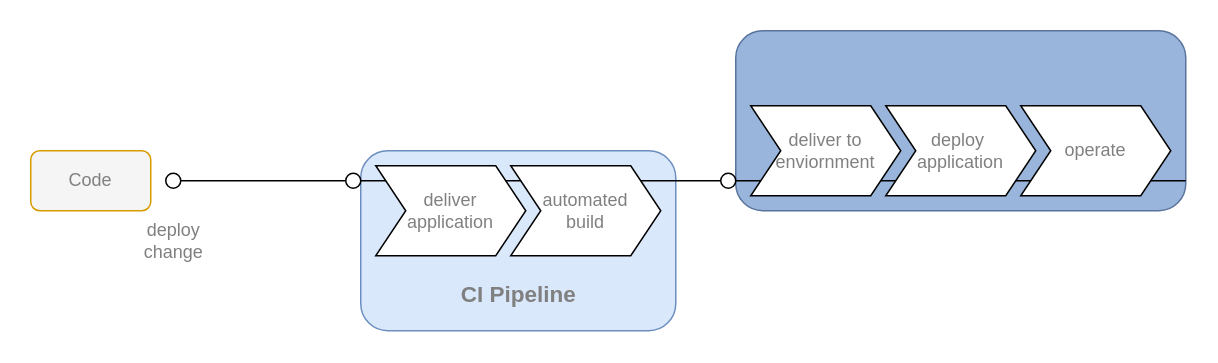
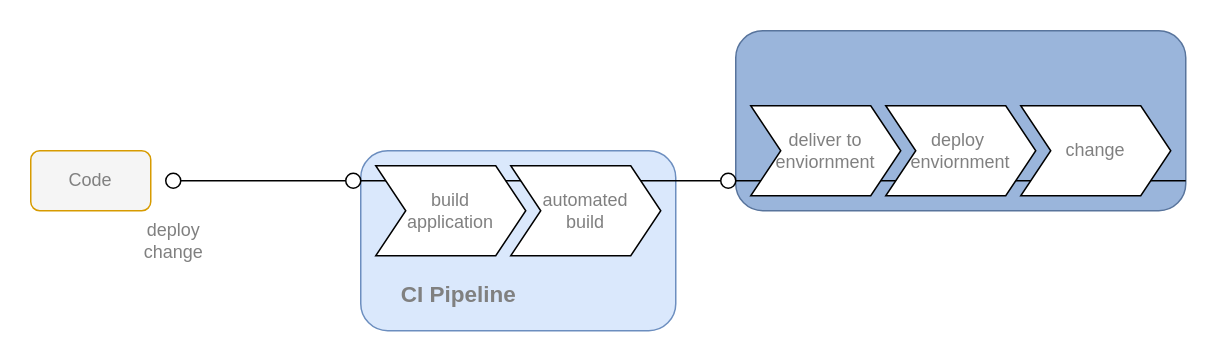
node "deploy application": label "deploy application" -> "deploy enviornment"
node "operate": label "operate" -> "change"
node "deliver application": label "deliver application" -> "build application"
node "CI Pipeline": moved (518, 293) -> (458, 293)
